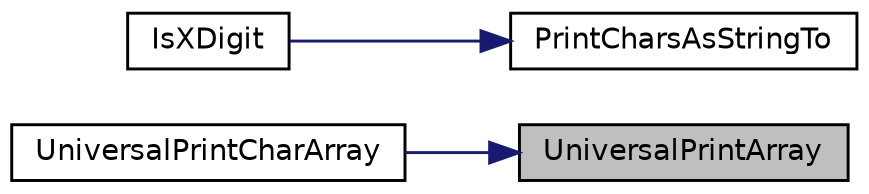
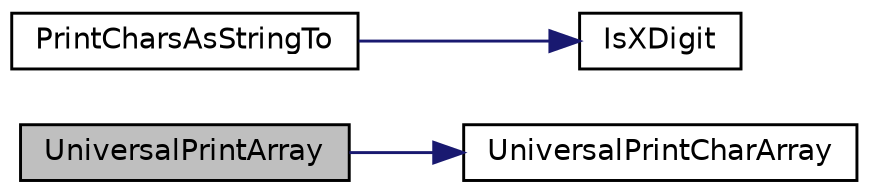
edge "IsXDigit" -> "PrintCharsAsStringTo": reversed
edge "UniversalPrintCharArray" -> "UniversalPrintArray": reversed
